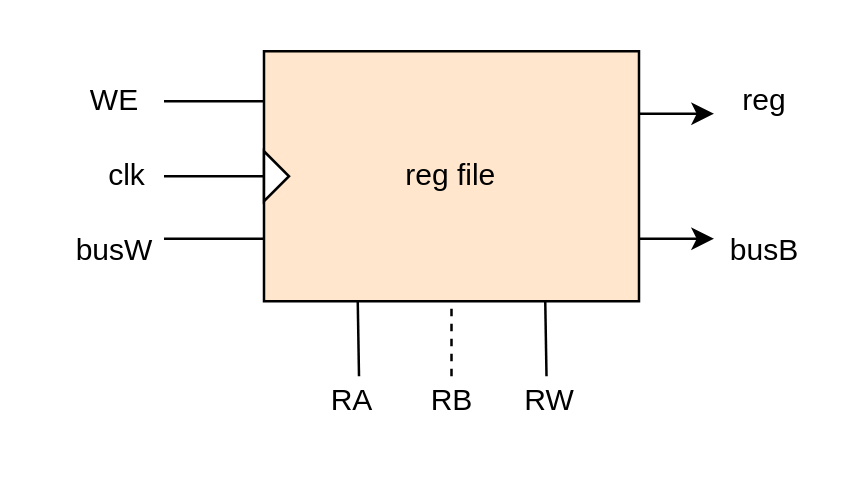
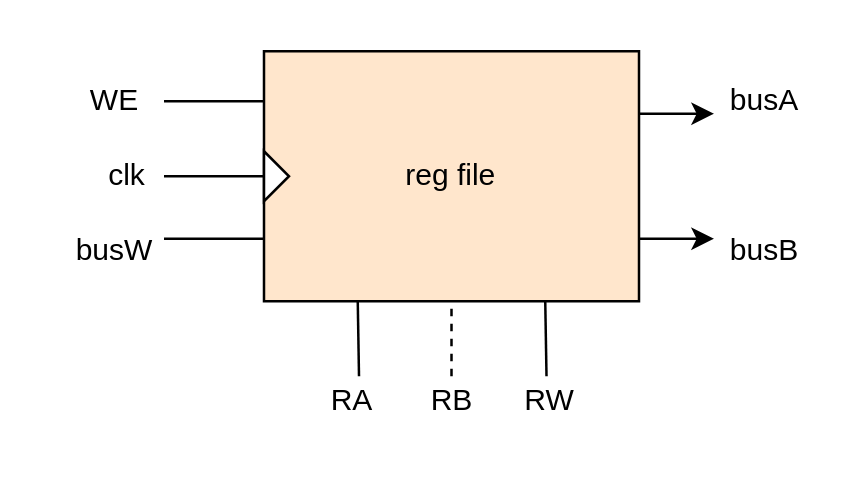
node "reg": label "reg" -> "busA"
